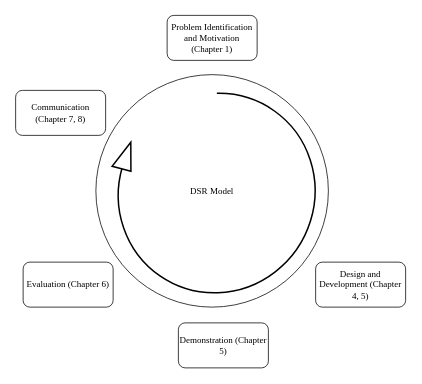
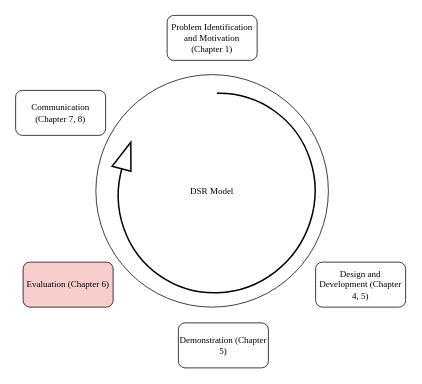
node "Evaluation (Chapter 6)": fillcolor #ffffff -> #f8cecc
